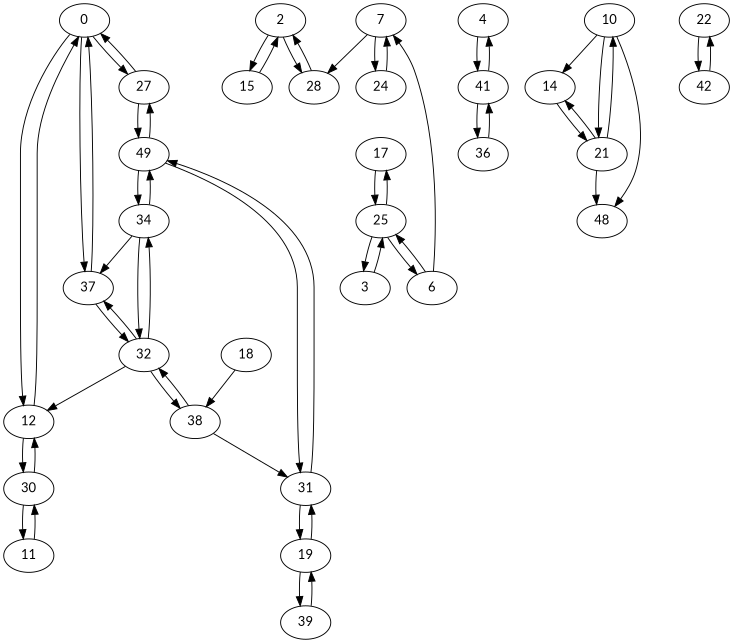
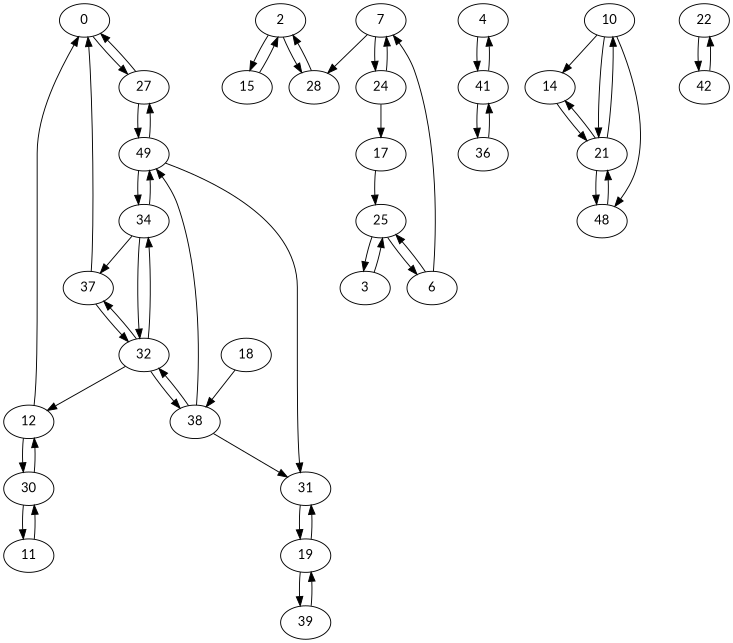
edge "0" -> "37": removed
edge "25" -> "17": now "24" -> "17"
edge "48" -> "21": added
edge "0" -> "12": removed
edge "31" -> "49": now "38" -> "49"
